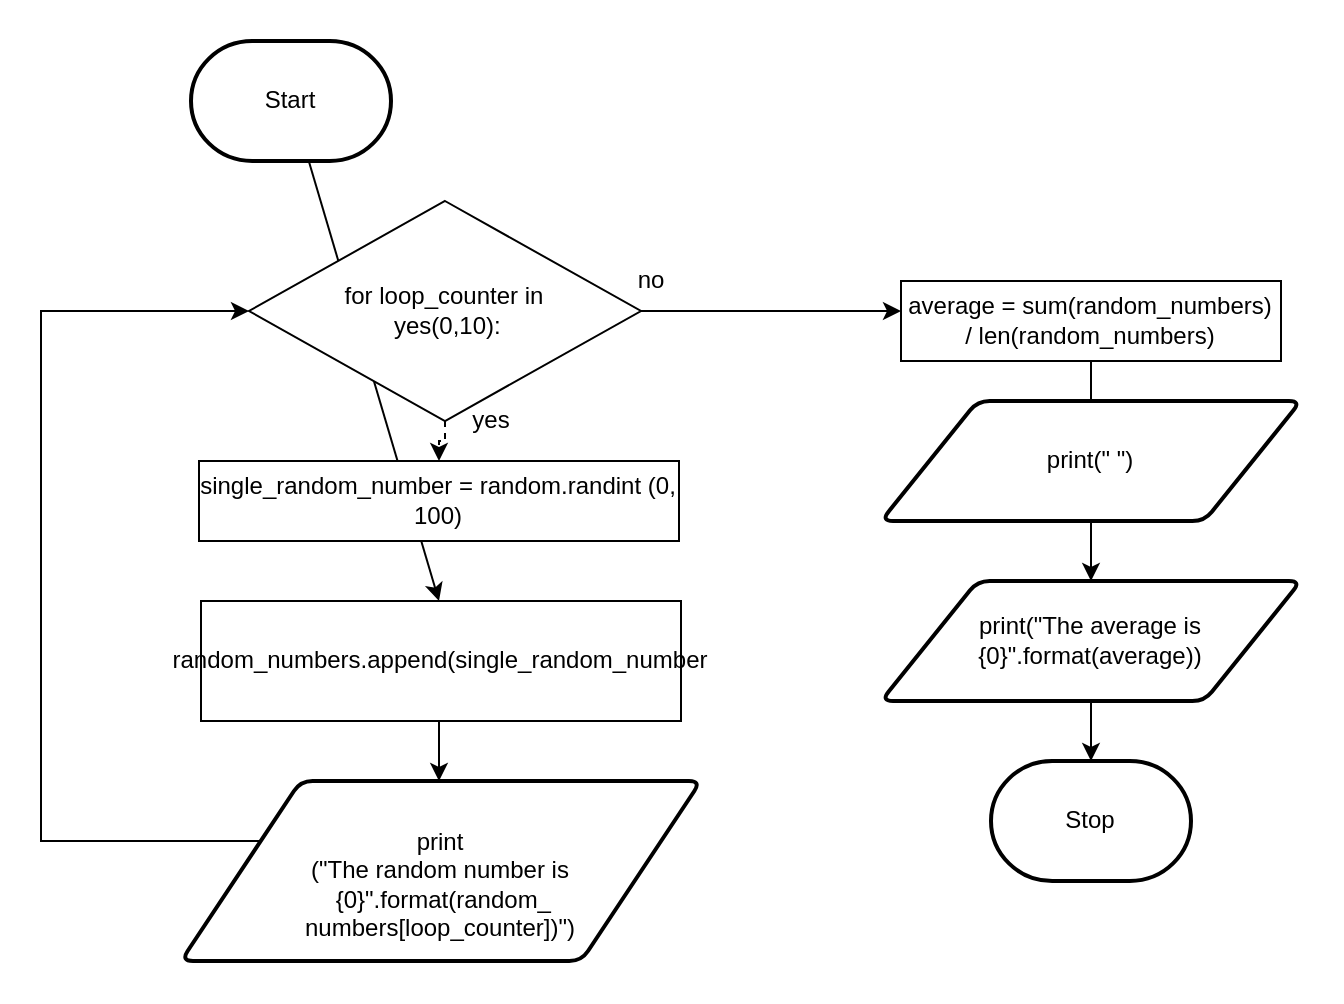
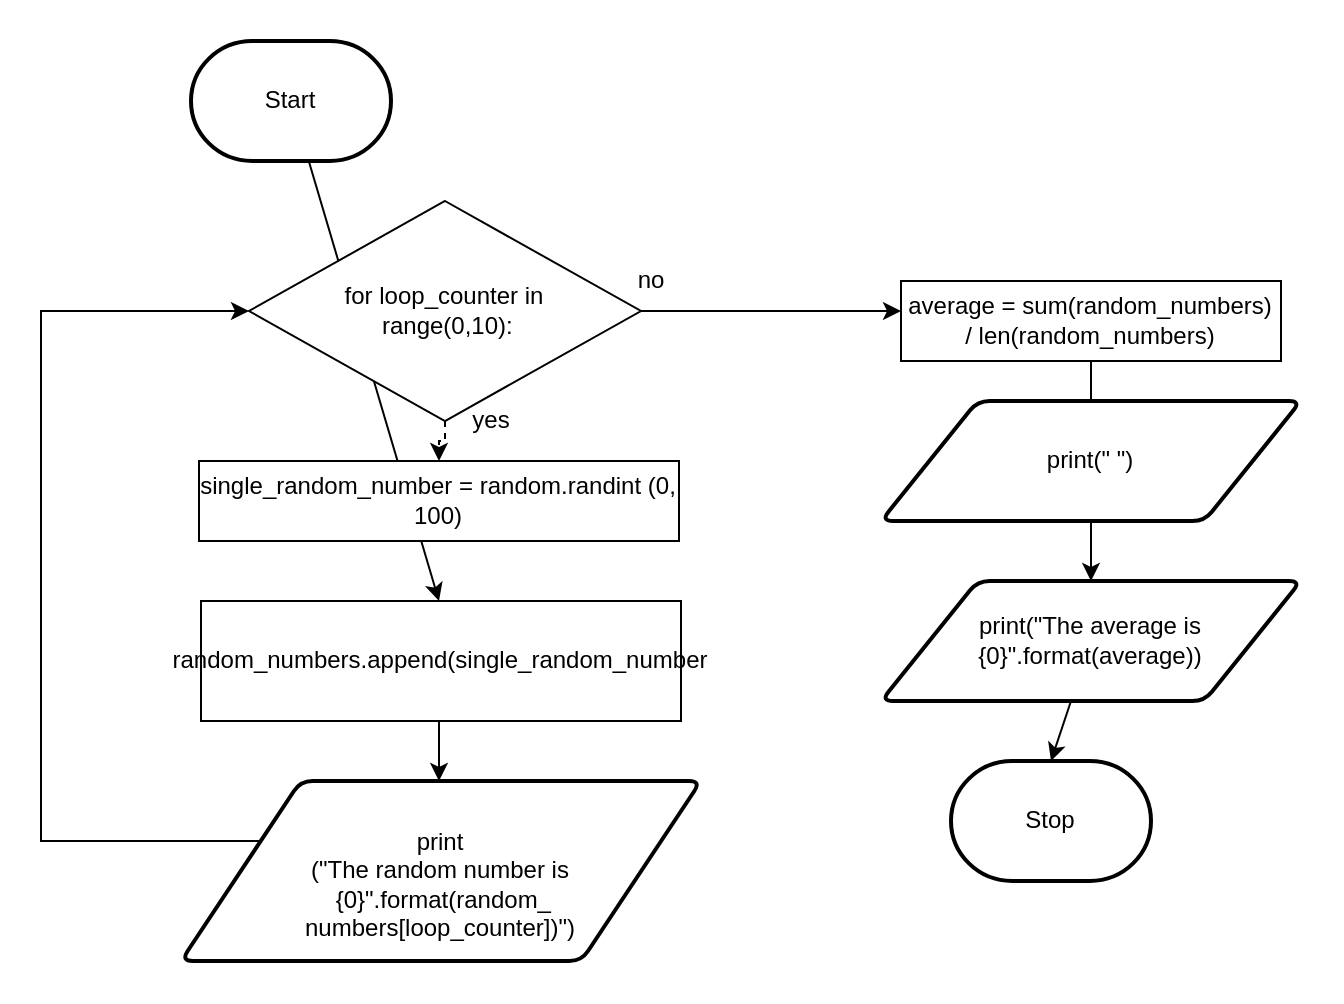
node "for loop_counter in yes(0,10):": label "for loop_counter in yes(0,10):" -> "for loop_counter in range(0,10):"
node "Stop": moved (1091, 821) -> (1051, 821)
